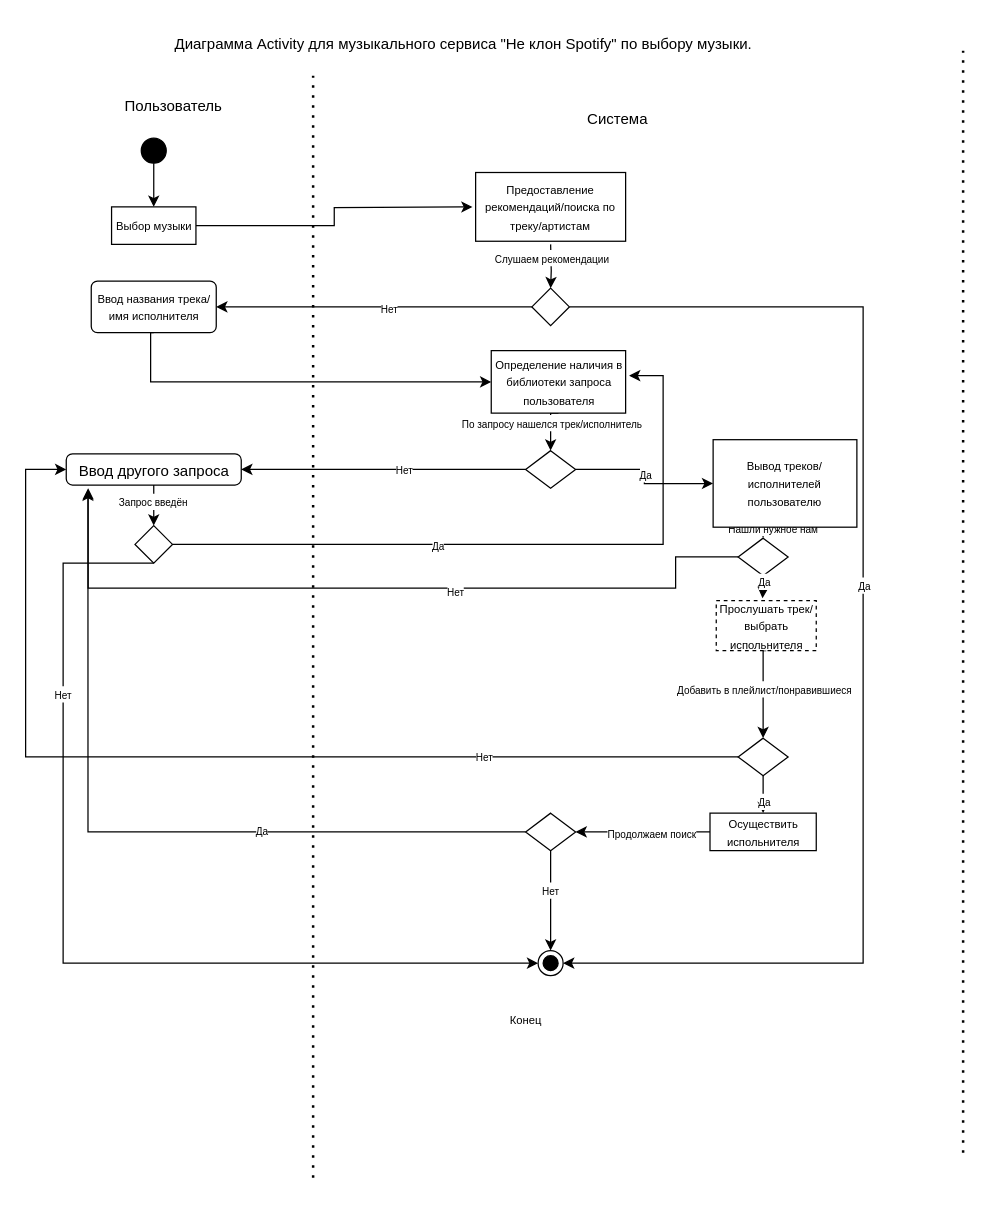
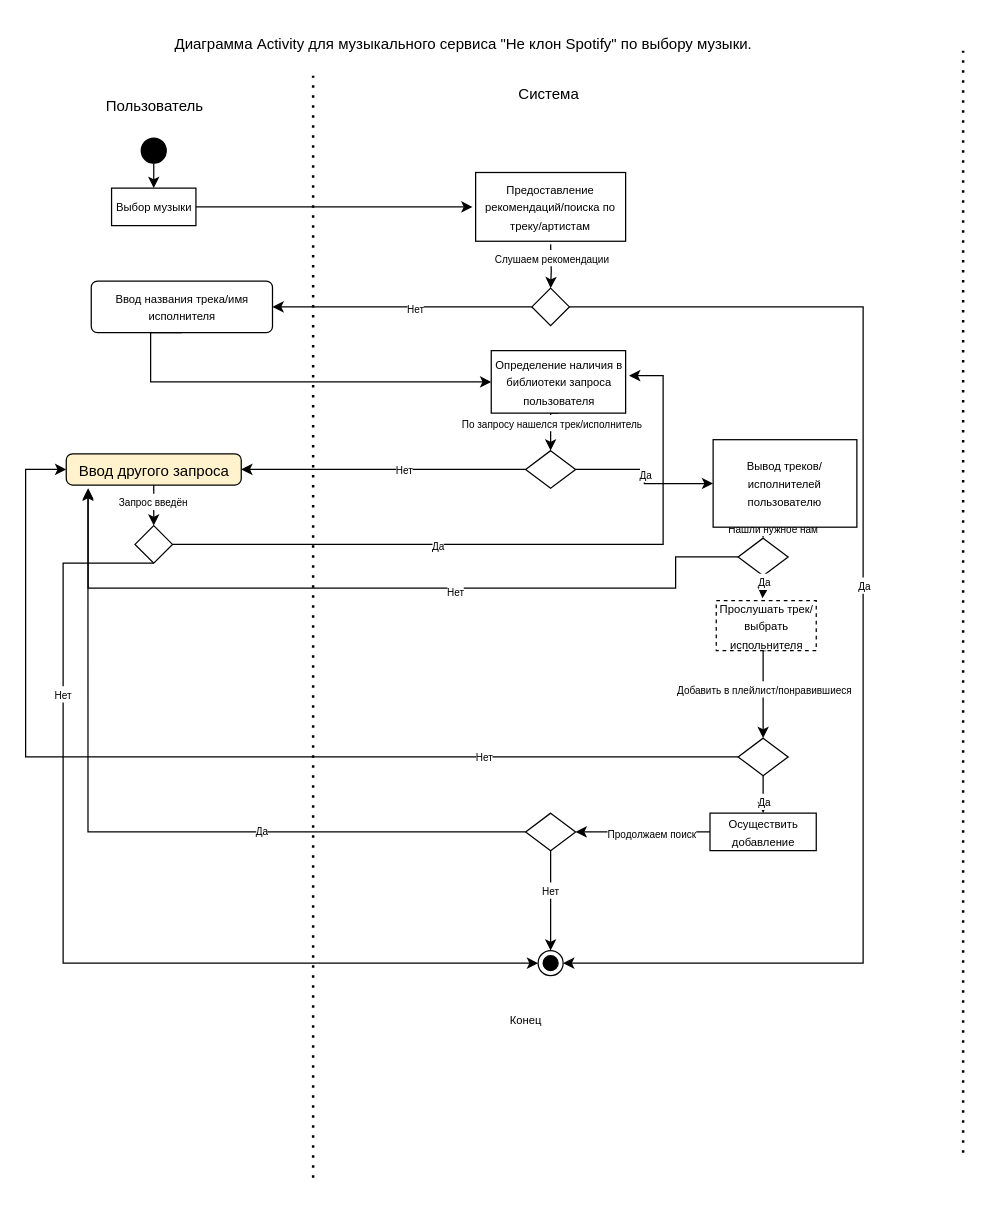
node "Пользователь": moved (173, 107) -> (154, 107)
node "Система": moved (619, 119) -> (551, 94)
node "Выбор музыки": moved (154, 226) -> (154, 207)
node "Ввод названия трека/имя исполнителя": size 125x52 -> 181x52
node "Ввод другого запроса": fillcolor #ffffff -> #fff2cc
node "Осуществить испольнителя": label "Осуществить испольнителя" -> "Осуществить добавление"
